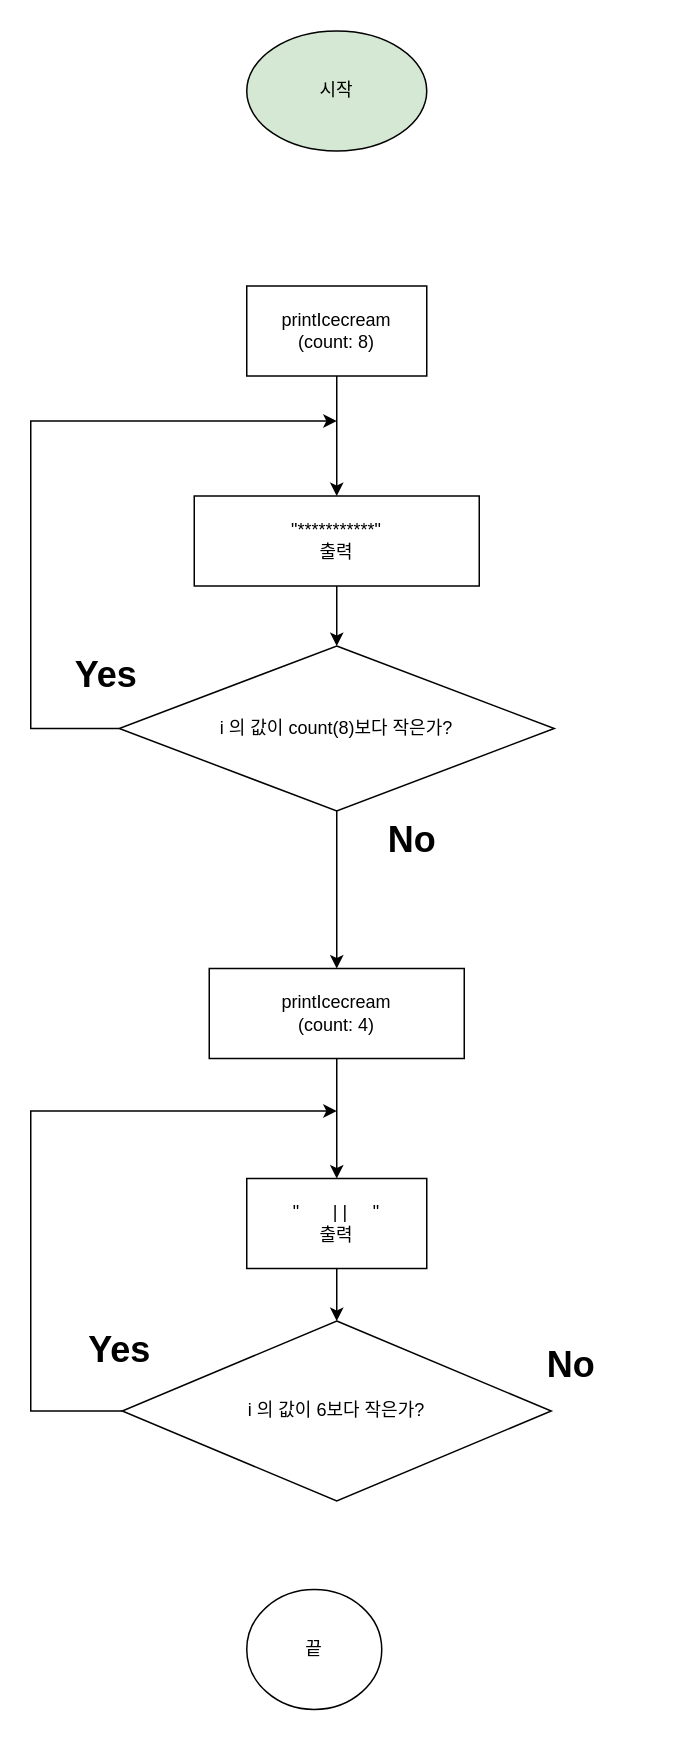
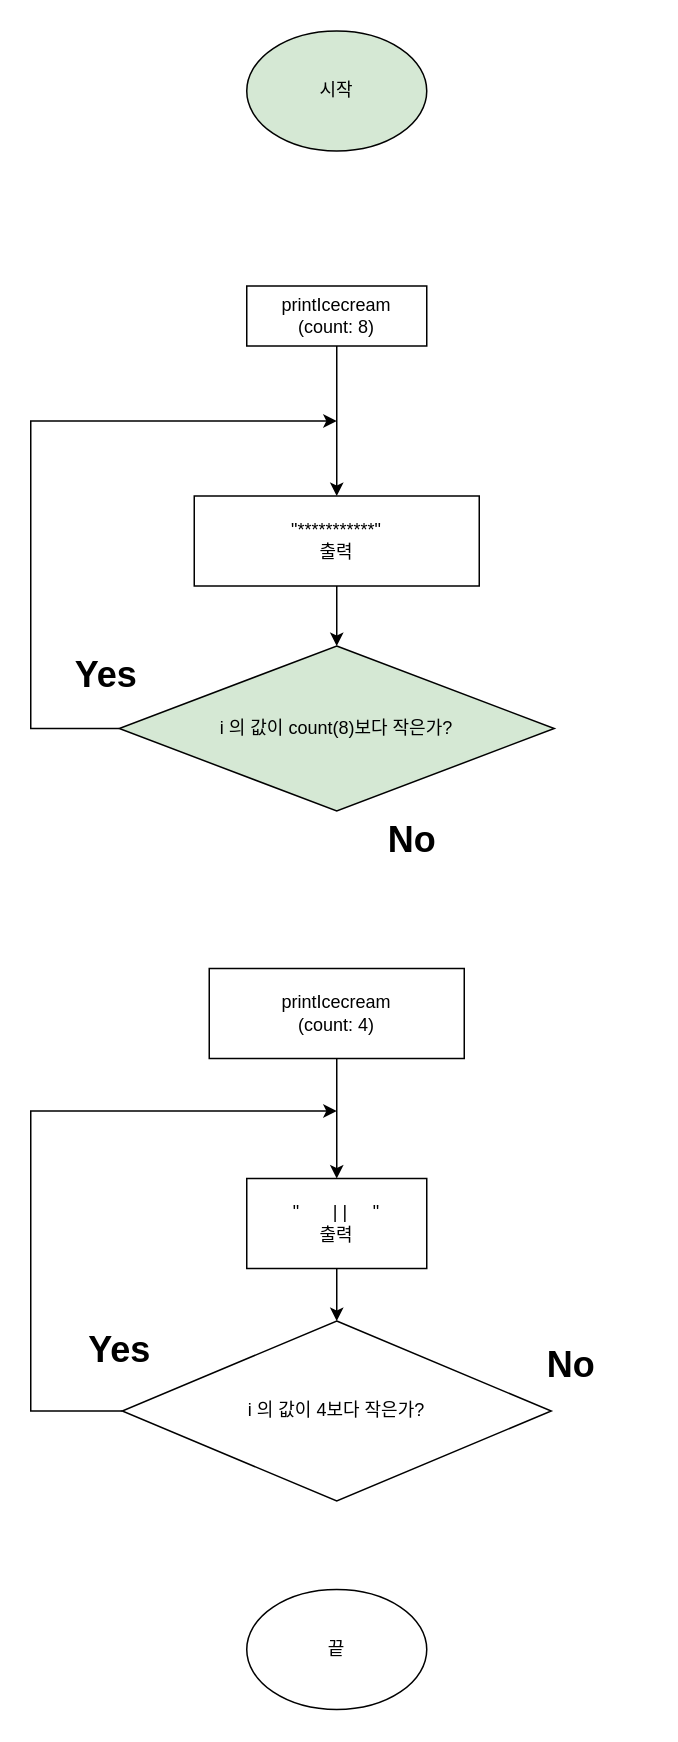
node "printIcecream (count: 8)": size 180x90 -> 180x60
node "i 의 값이 count(8)보다 작은가?": fillcolor #ffffff -> #d5e8d4
edge "i 의 값이 count(8)보다 작은가?" -> "printIcecream (count: 4)": removed
node "i 의 값이 6보다 작은가?": label "i 의 값이 6보다 작은가?" -> "i 의 값이 4보다 작은가?"
node "끝": size 135x120 -> 180x120
